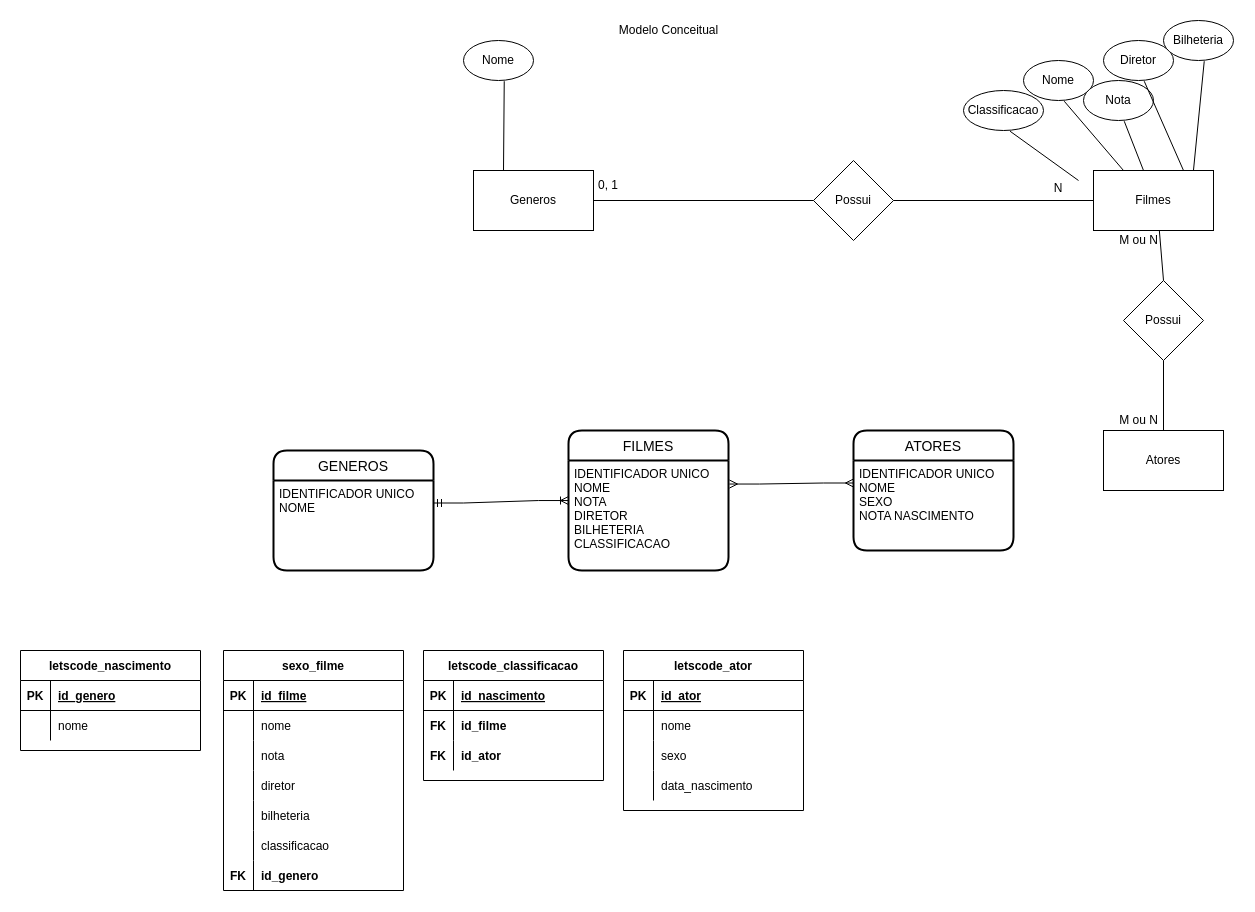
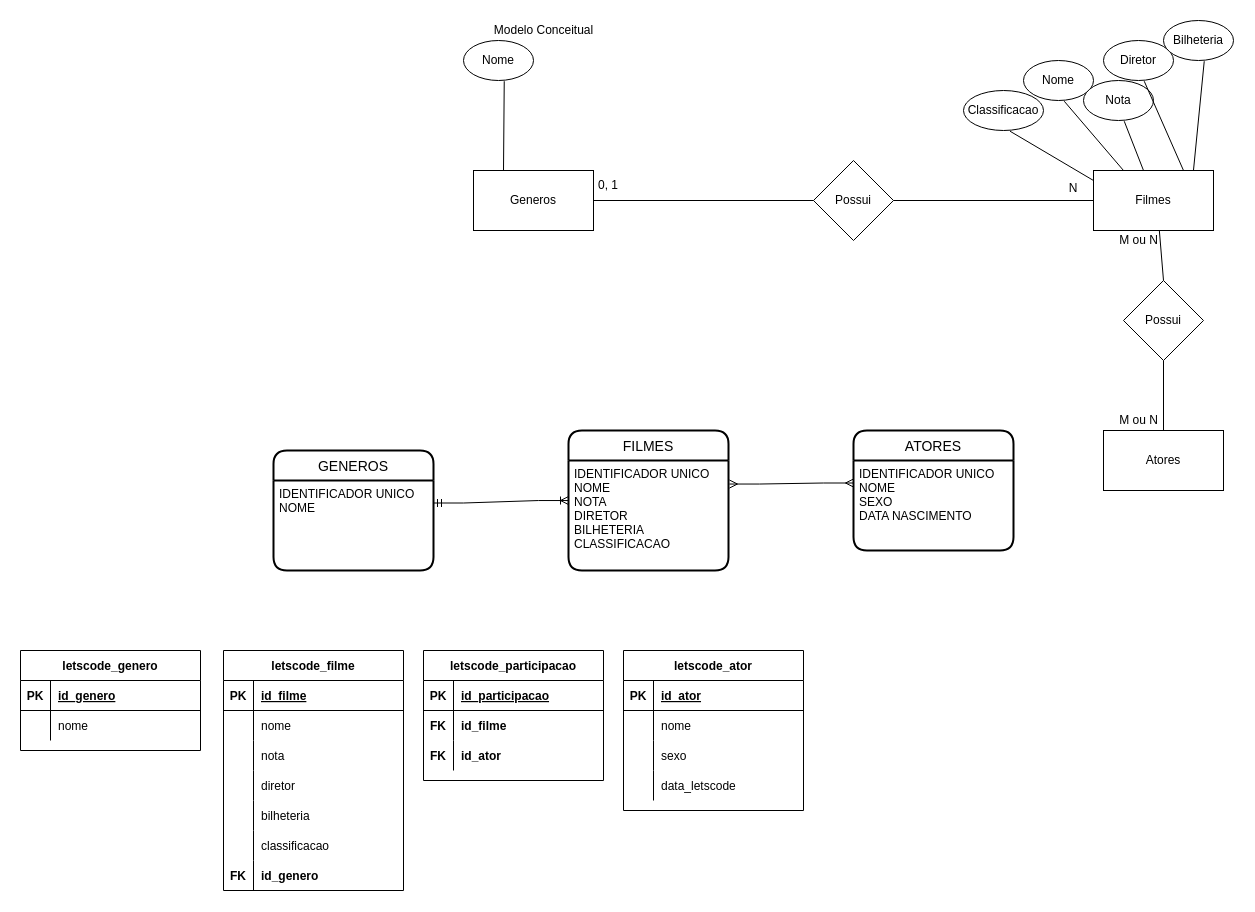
node "Modelo Conceitual": moved (669, 31) -> (544, 31)
node "N": moved (1059, 188) -> (1074, 188)
node "IDENTIFICADOR UNICO NOME SEXO NOTA NASCIMENTO": label "IDENTIFICADOR UNICO NOME SEXO NOTA NASCIMENTO" -> "IDENTIFICADOR UNICO NOME SEXO DATA NASCIMENTO"
node "letscode_nascimento": label "letscode_nascimento" -> "letscode_genero"
node "sexo_filme": label "sexo_filme" -> "letscode_filme"
node "letscode_classificacao": label "letscode_classificacao" -> "letscode_participacao"
node "id_nascimento": label "id_nascimento" -> "id_participacao"
node "data_nascimento": label "data_nascimento" -> "data_letscode"
